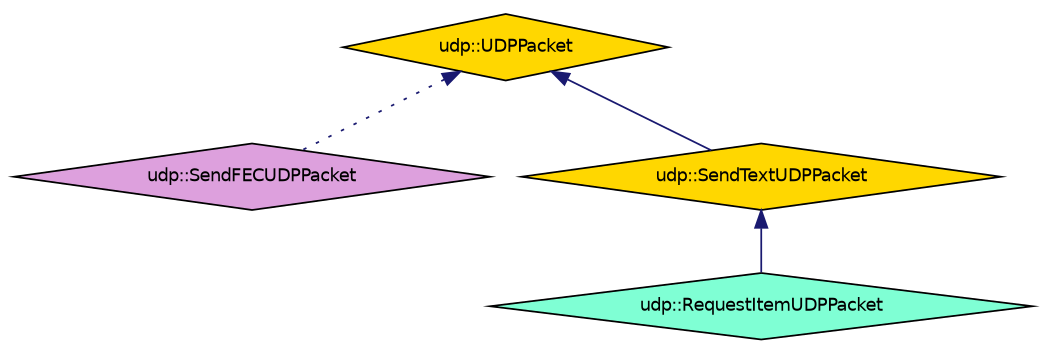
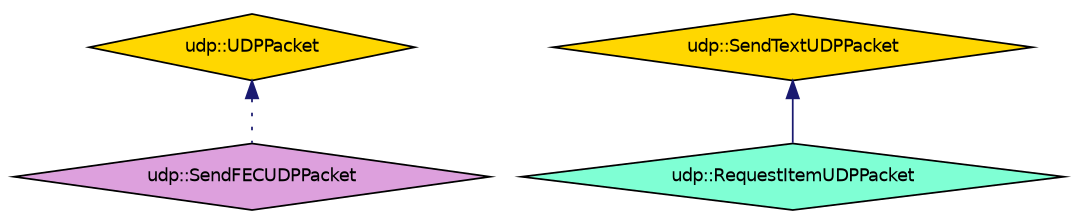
edge "udp::SendTextUDPPacket" -> "udp::UDPPacket": removed
